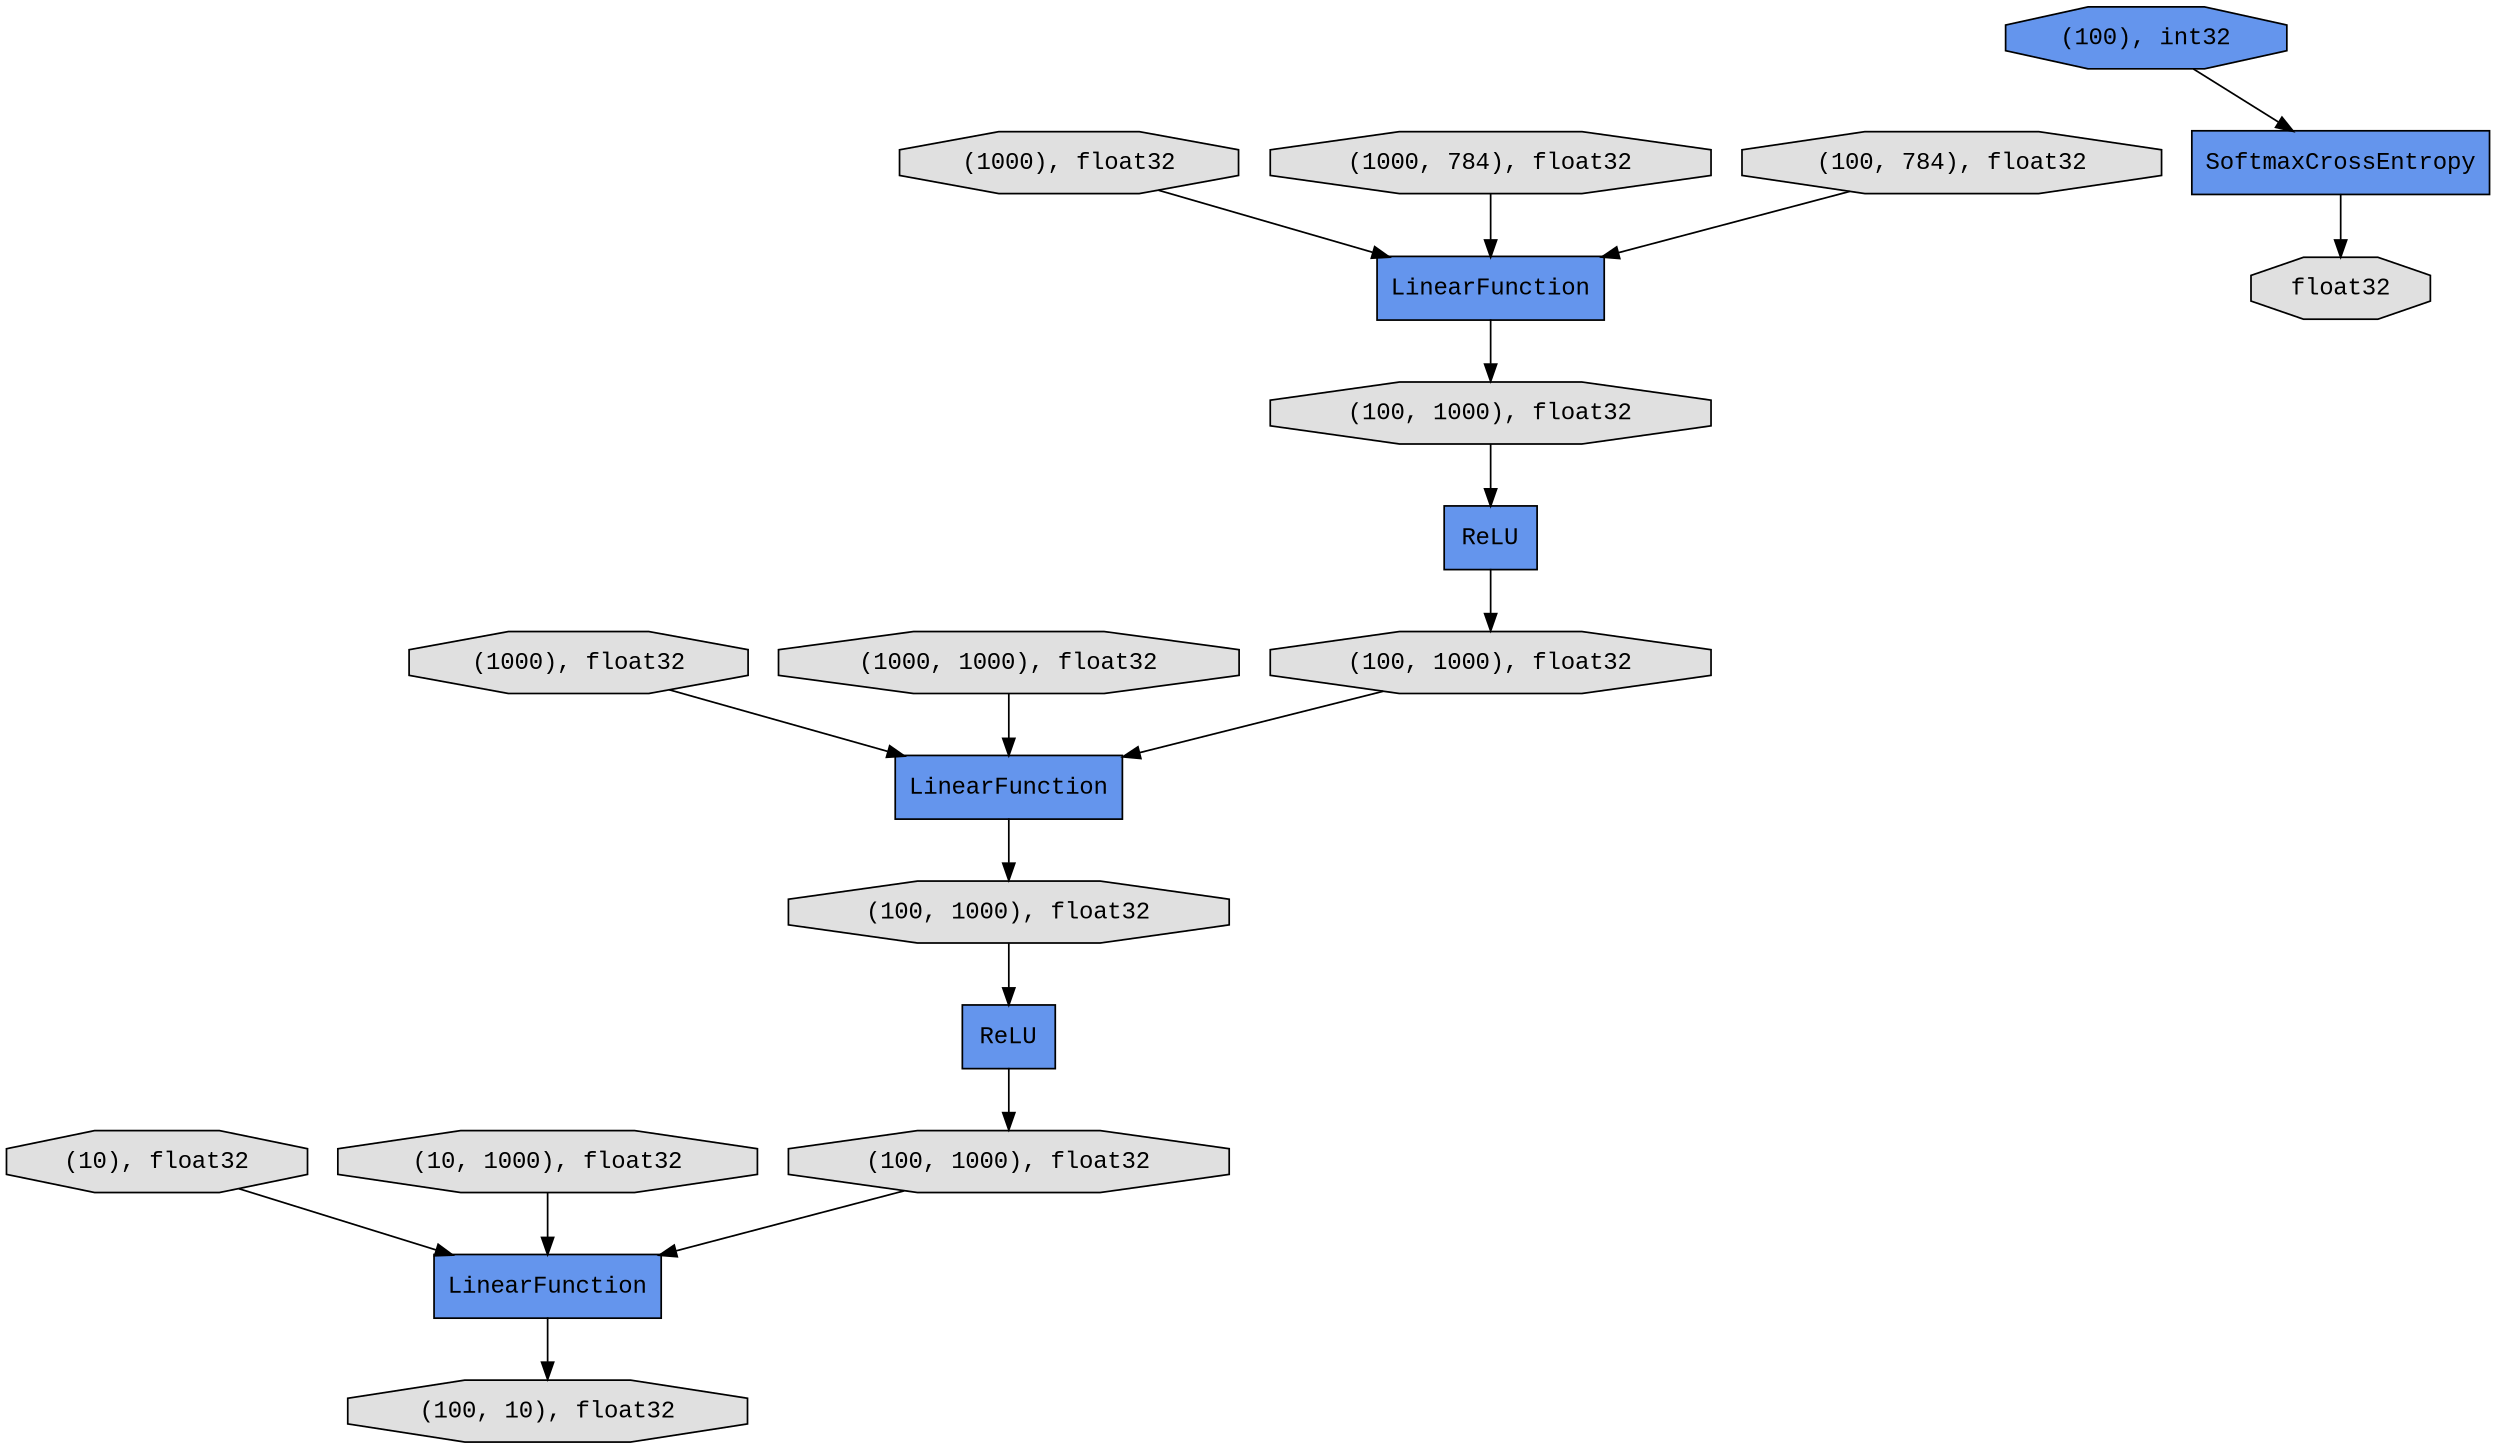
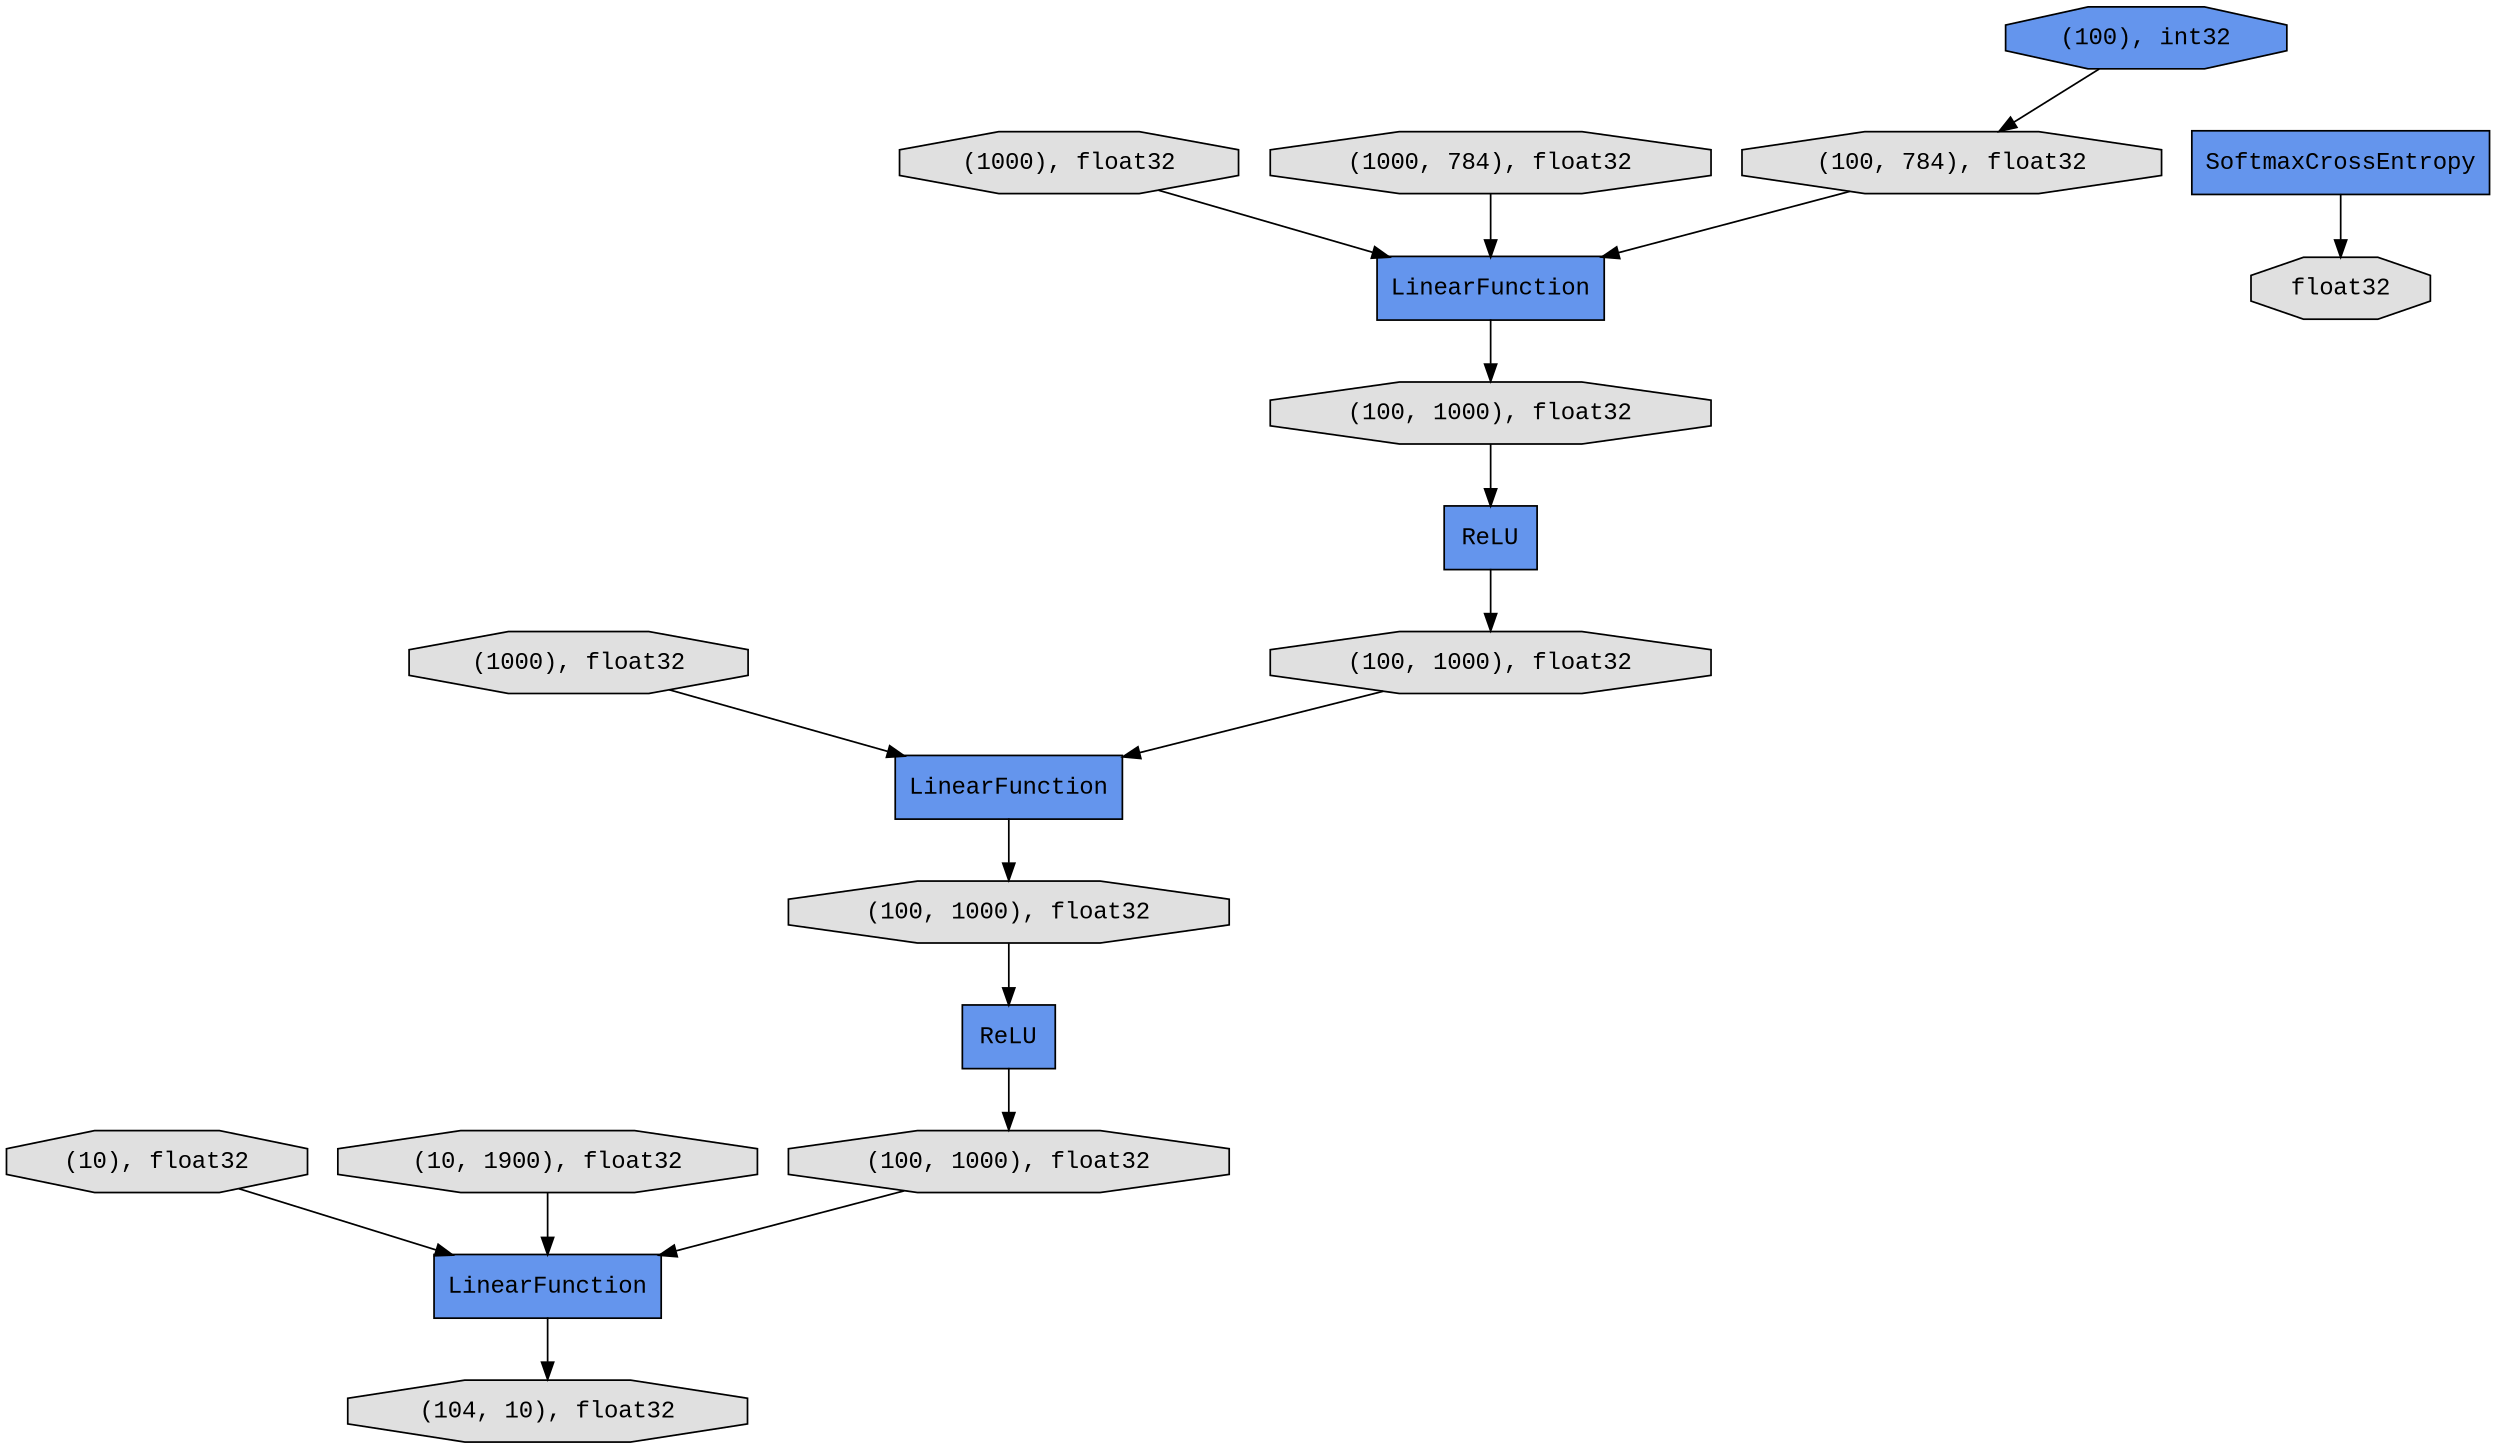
edge "(100), int32" -> "SoftmaxCrossEntropy": now "(100), int32" -> "(100, 784), float32"
node "(1000, 1000), float32": removed
node "(10, 1000), float32": label "(10, 1000), float32" -> "(10, 1900), float32"
node "(100, 10), float32": label "(100, 10), float32" -> "(104, 10), float32"
